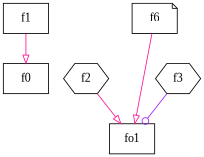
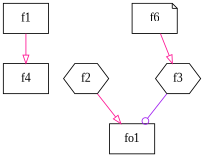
edge "f6" -> "fo1": now "f6" -> "f3"
node "f0": label "f0" -> "f4"
